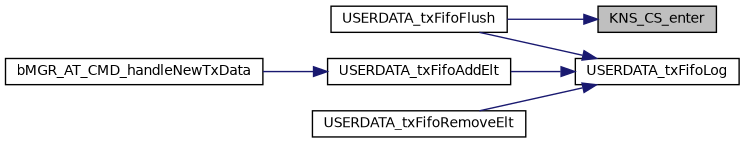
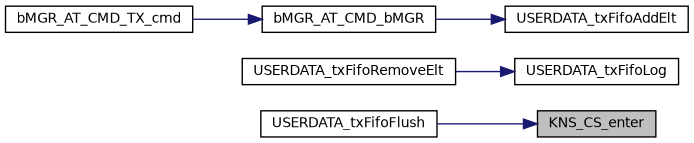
node "bMGR_AT_CMD_TX_cmd": added
edge "USERDATA_txFifoFlush" -> "USERDATA_txFifoLog": removed
node "bMGR_AT_CMD_handleNewTxData": label "bMGR_AT_CMD_handleNewTxData" -> "bMGR_AT_CMD_bMGR"
edge "USERDATA_txFifoAddElt" -> "USERDATA_txFifoLog": removed
